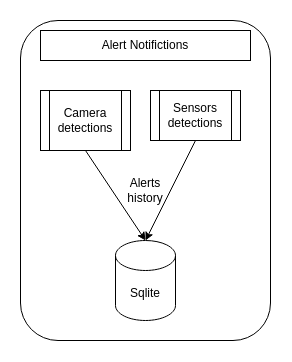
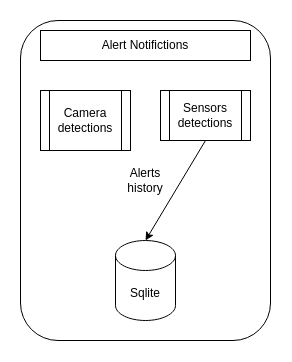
node "Sensors detections": moved (196, 116) -> (206, 116)
node "Alerts history": moved (146, 191) -> (146, 181)
edge "Camera detections" -> "Sqlite": removed
